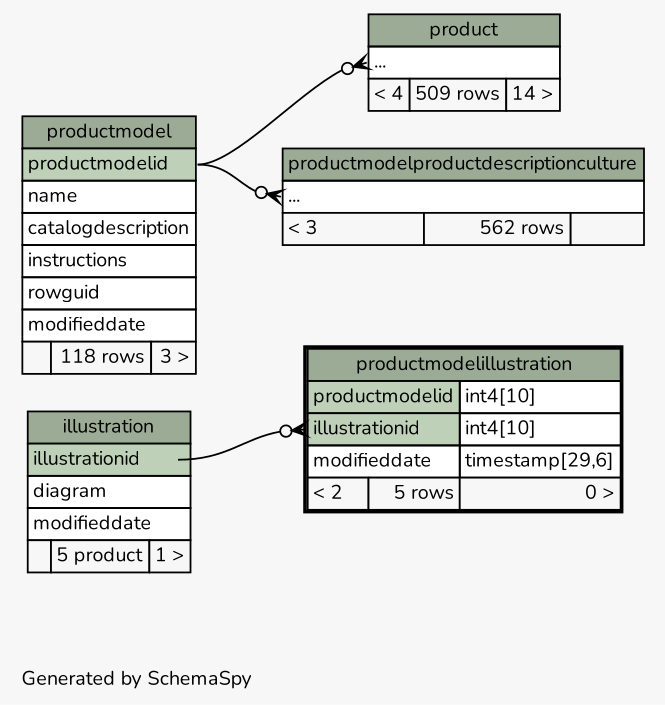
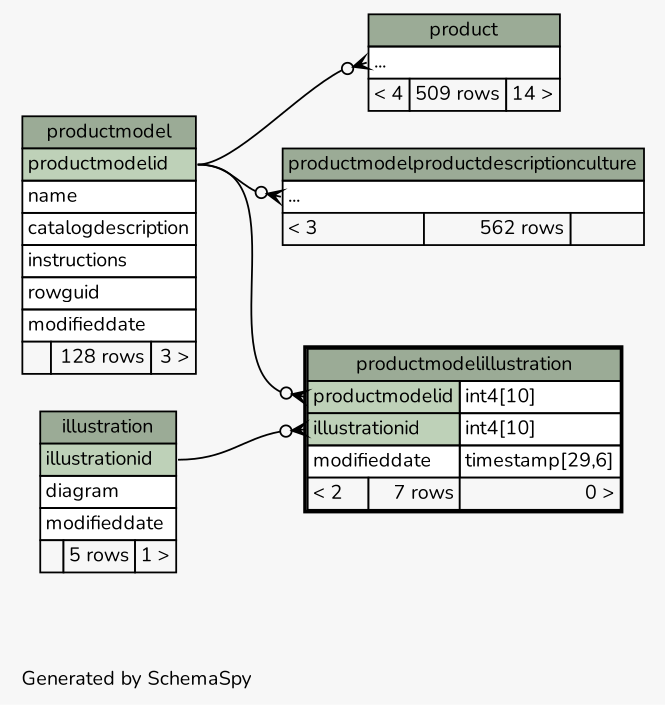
edge "productmodel" -> "productmodelillustration": added
node "productmodel": text "118 rows" -> "128 rows"
node "productmodelillustration": text "5 rows" -> "7 rows"
node "illustration": text "5 product" -> "5 rows"
